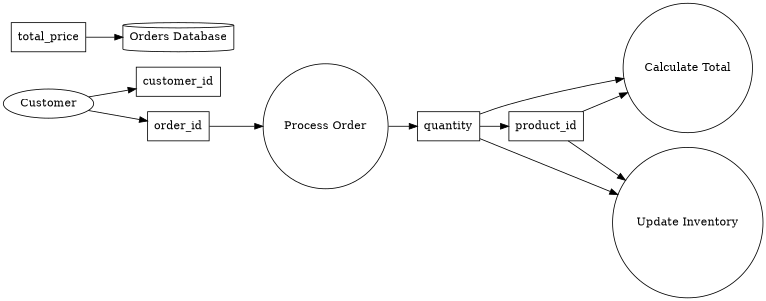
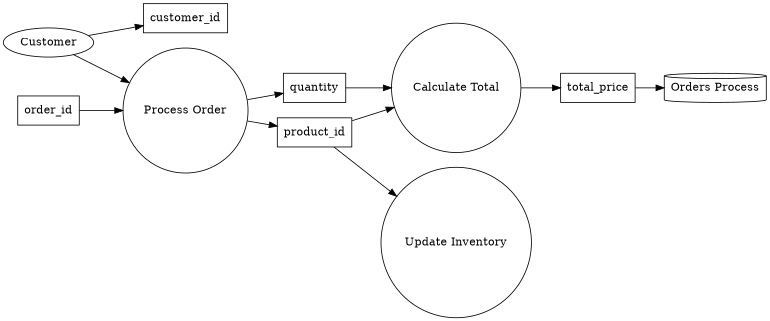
node "Orders Database": label "Orders Database" -> "Orders Process"
edge "Calculate Total" -> "total_price": added
edge "Customer" -> "order_id": now "Customer" -> "Process Order"
edge "quantity" -> "product_id": now "Process Order" -> "product_id"
edge "quantity" -> "Update Inventory": removed
